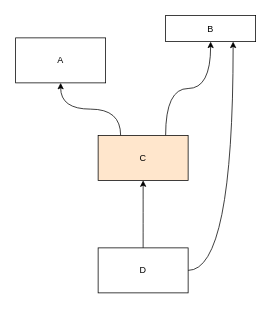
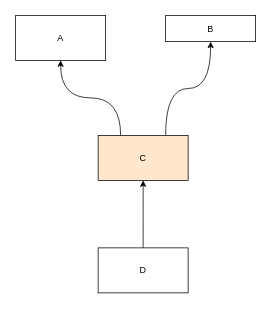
node "A": moved (60, 60) -> (60, 38)
edge "D" -> "B": removed
